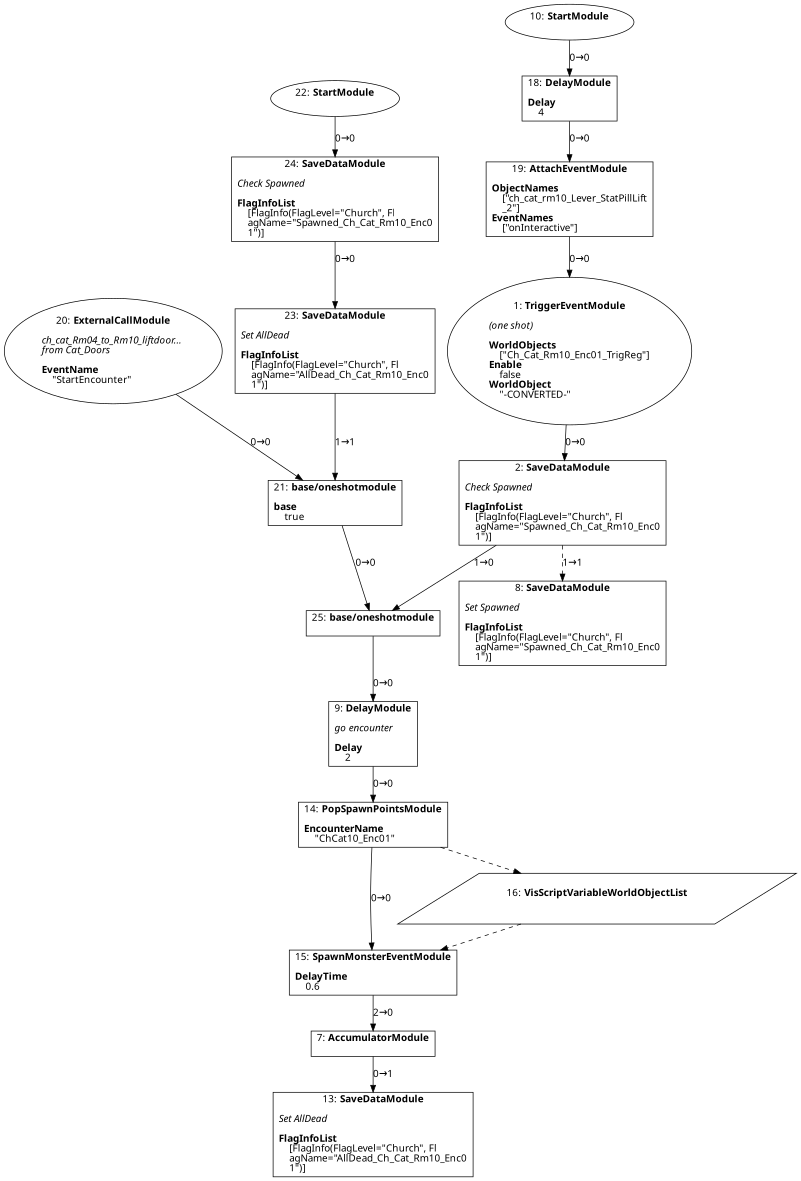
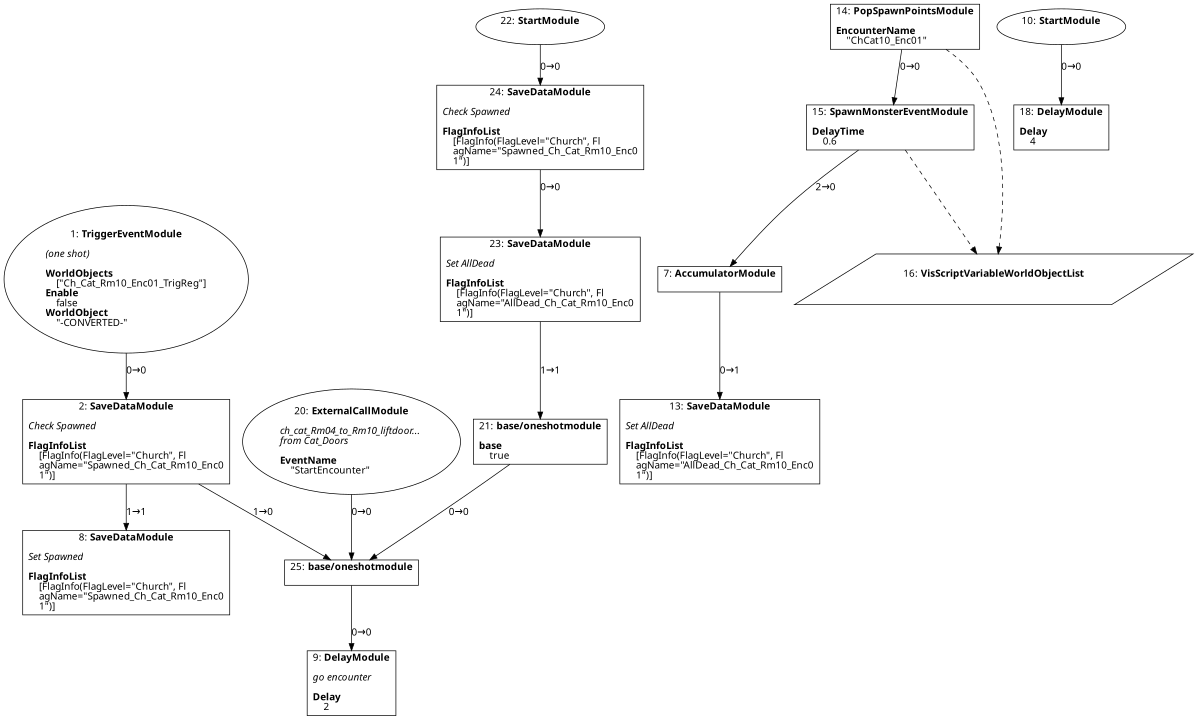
node "19:": removed
edge "20:" -> "21:": now "20:" -> "25:"
edge "2:" -> "8:": style dashed -> solid
edge "9:" -> "14:": removed, label "0→0"
edge "16:" -> "15:": reversed
